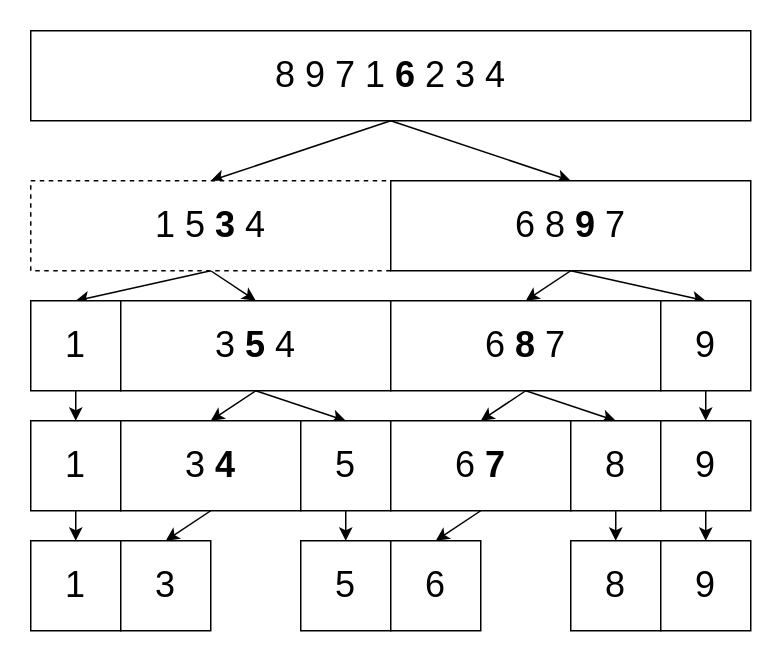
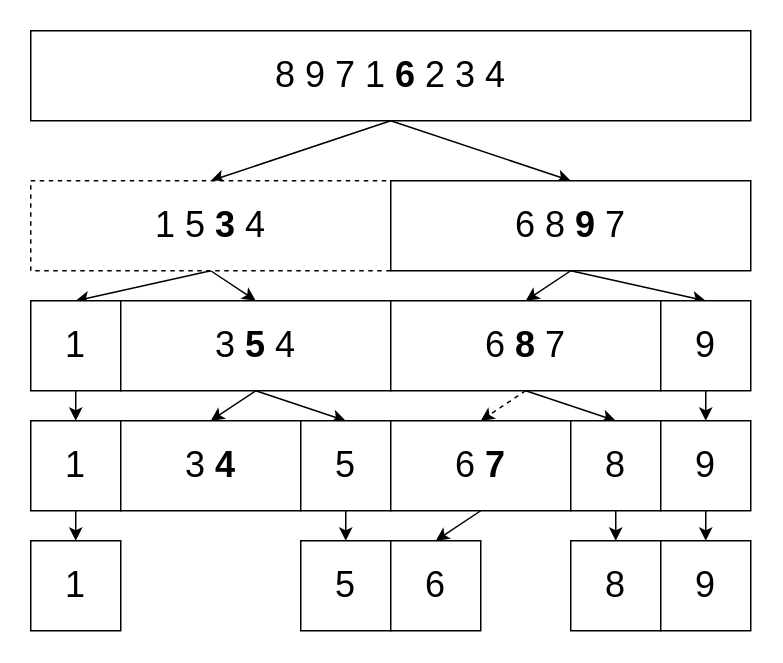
edge "6 8 7" -> "6 7": style solid -> dashed
edge "3 4" -> "3": removed
node "3": removed
